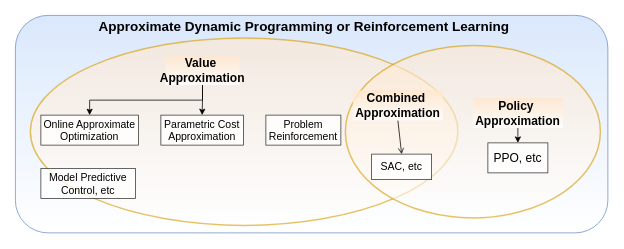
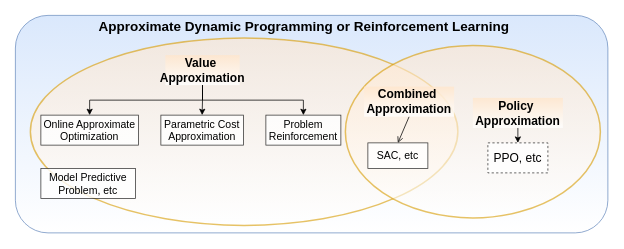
edge "Value Approximation" -> "Problem Reinforcement": added
node "Combined Approximation": moved (398, 105) -> (409, 102)
node "PPO, etc": style solid -> dashed
node "SAC, etc": moved (402, 167) -> (398, 156)
node "Model Predictive Control, etc": label "Model Predictive Control, etc" -> "Model Predictive Problem, etc"
